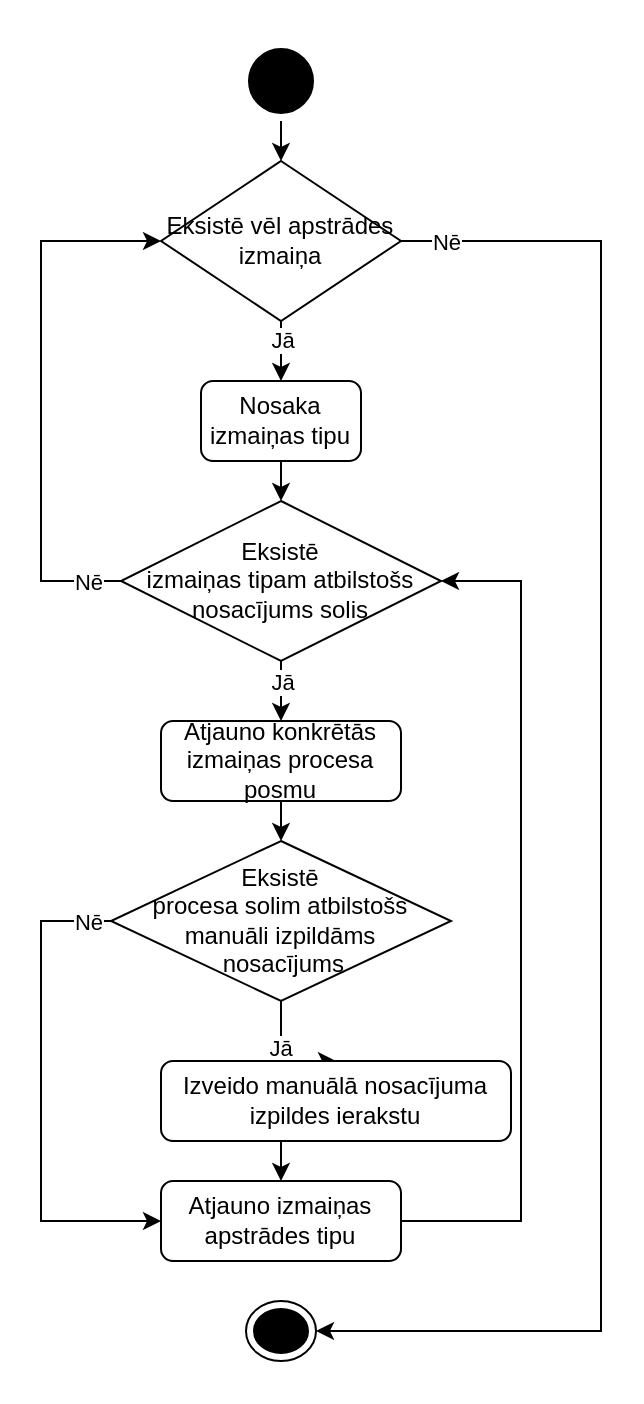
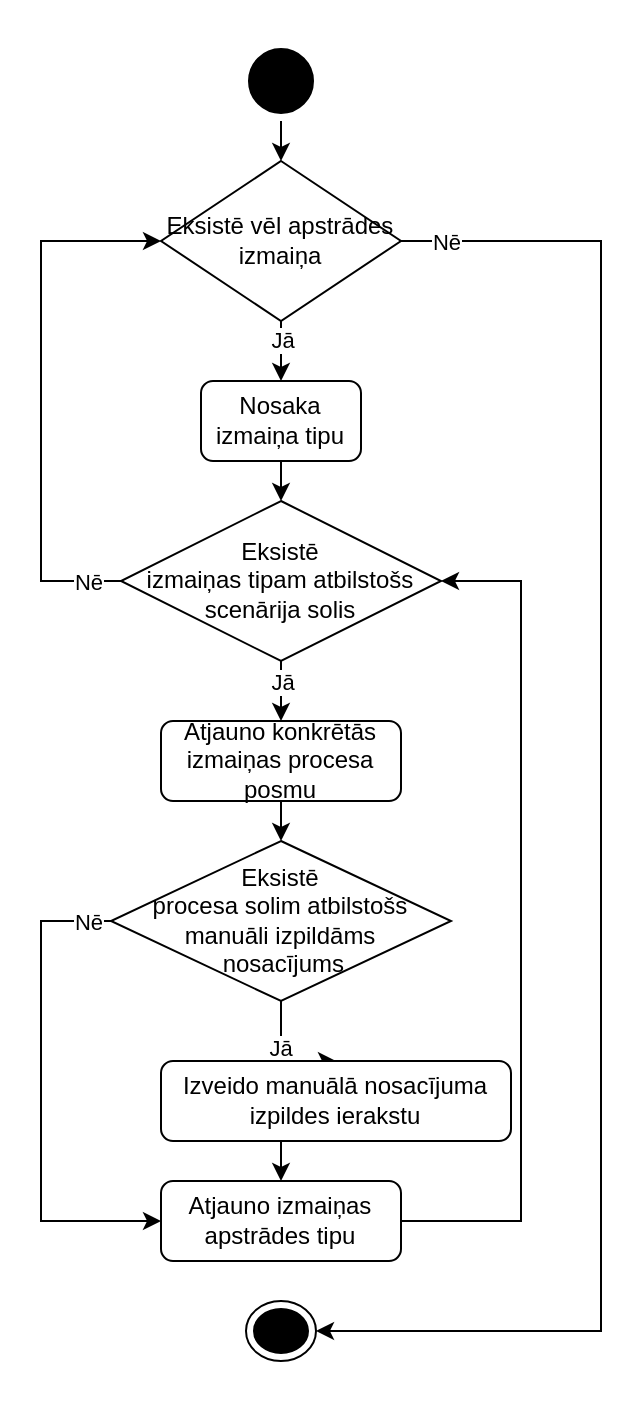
node "Nosaka izmaiņas tipu": label "Nosaka izmaiņas tipu" -> "Nosaka izmaiņa tipu"
node "Eksistē izmaiņas tipam atbilstošs nosacījums solis": label "Eksistē izmaiņas tipam atbilstošs nosacījums solis" -> "Eksistē izmaiņas tipam atbilstošs scenārija solis"
